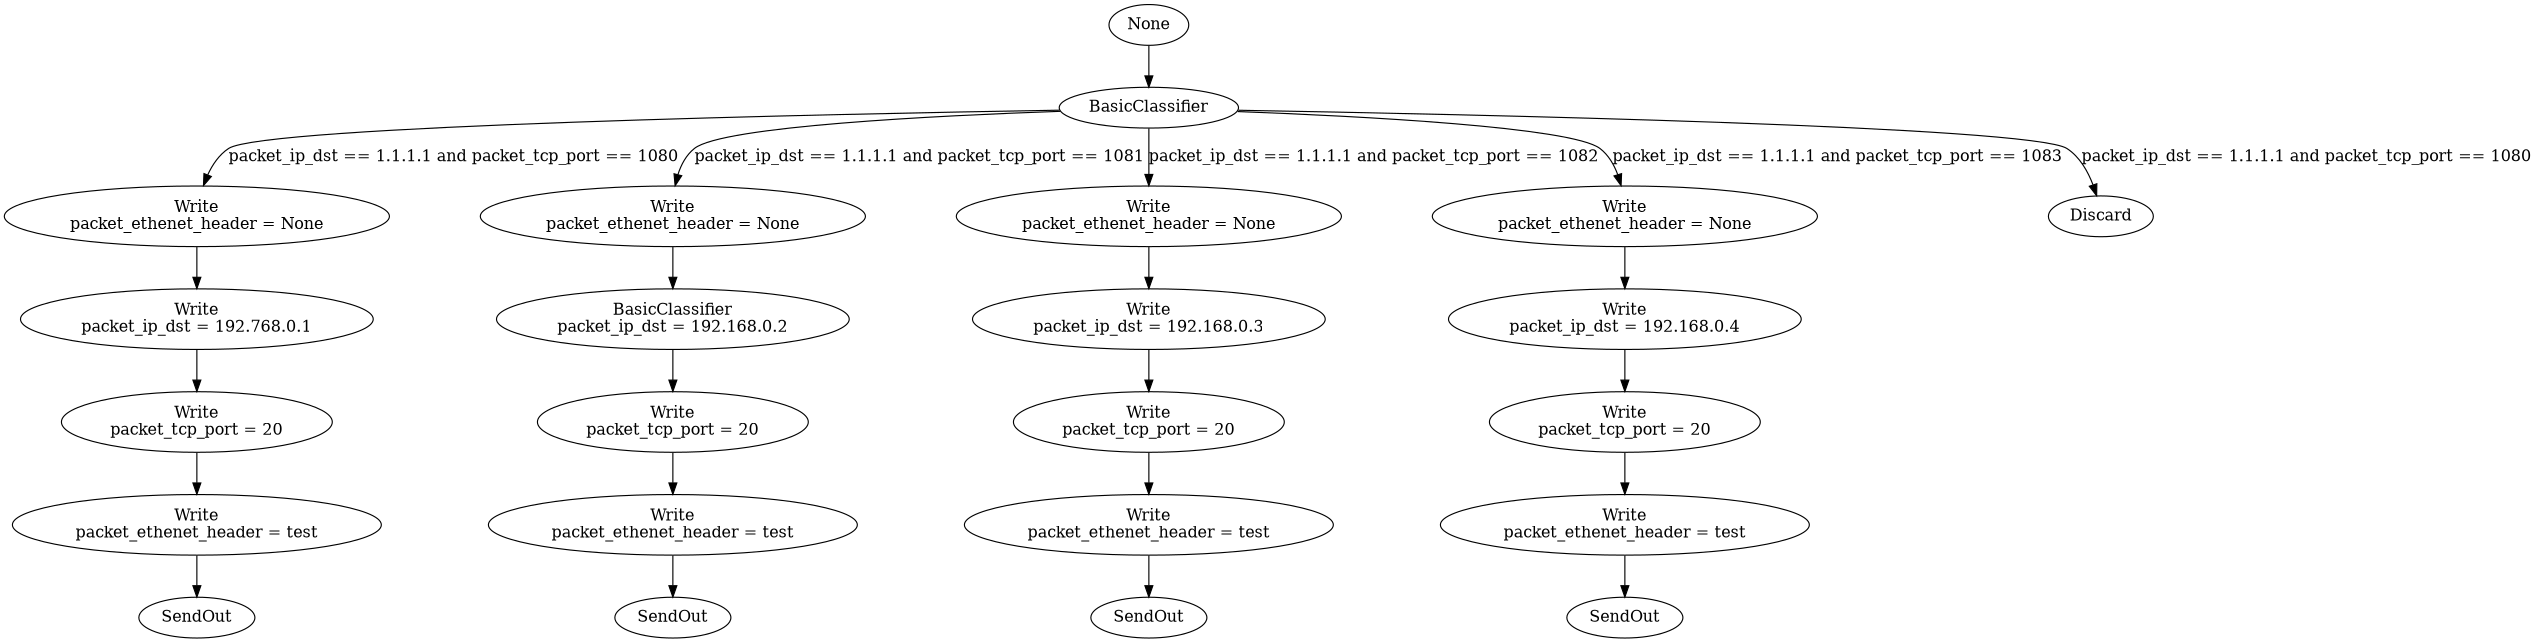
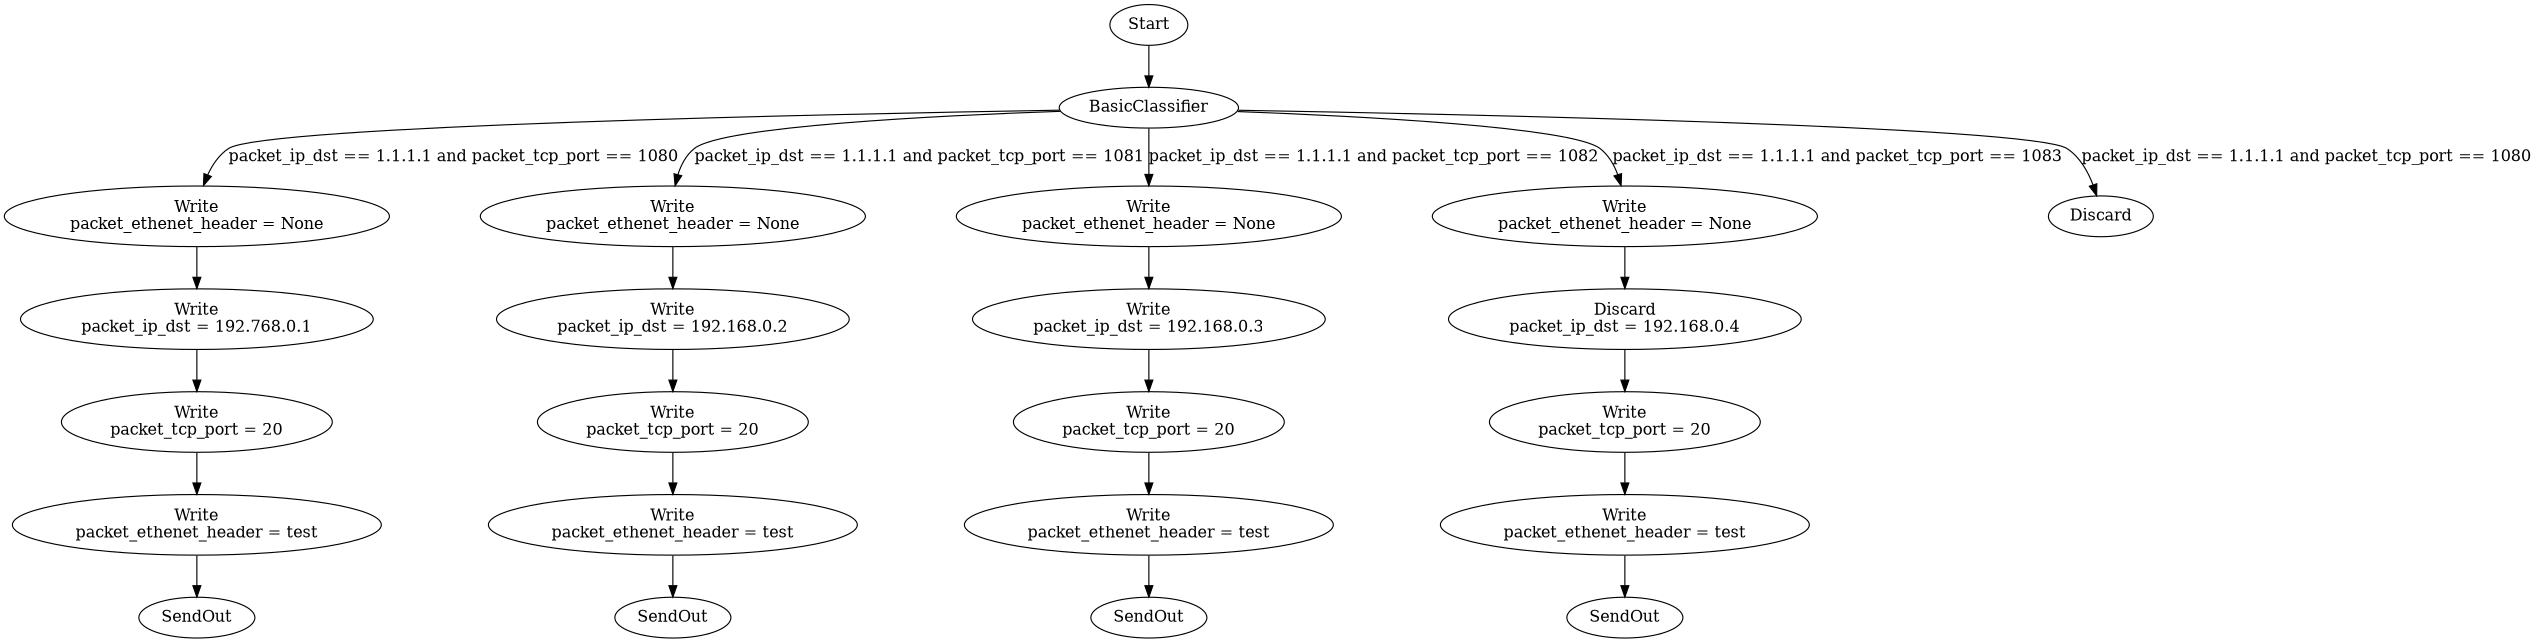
node "None": label "None" -> "Start"
node "BasicClassifier packet_ip_dst = 192.168.0.2": label "BasicClassifier packet_ip_dst = 192.168.0.2" -> "Write packet_ip_dst = 192.168.0.2"
node "Write packet_ip_dst = 192.168.0.4": label "Write packet_ip_dst = 192.168.0.4" -> "Discard packet_ip_dst = 192.168.0.4"
